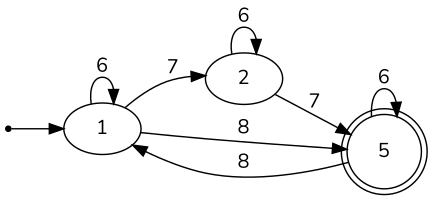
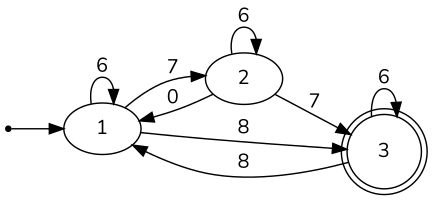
edge "2" -> "1": added, label "0"
node "5": label "5" -> "3"
